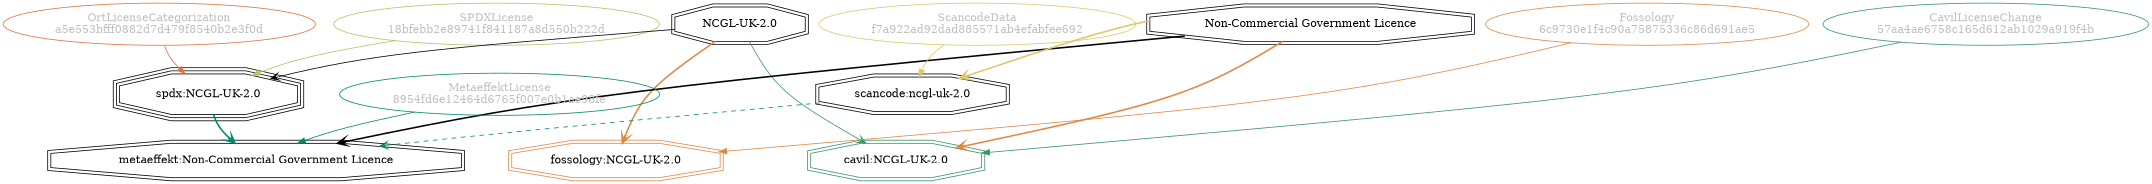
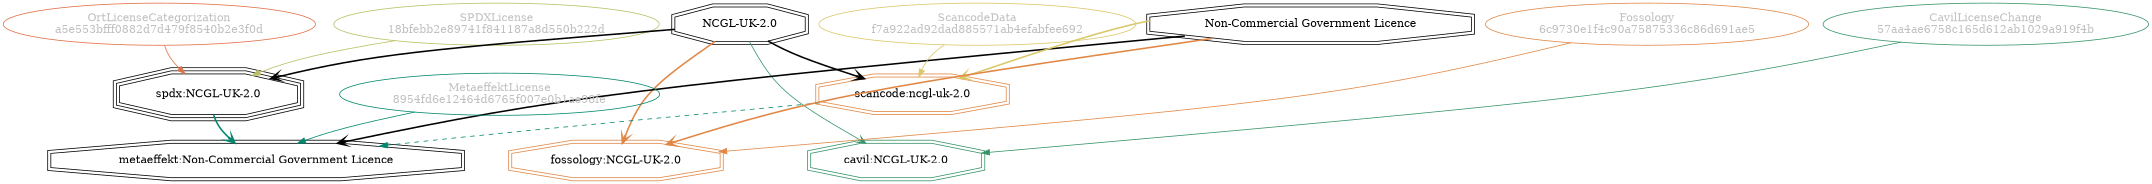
edge "NCGL-UK-2.0" -> "spdx:NCGL-UK-2.0": style solid -> bold
edge "NCGL-UK-2.0" -> "scancode:ncgl-uk-2.0": added
node "scancode:ncgl-uk-2.0": color black -> #e18745
edge "Non-Commercial Government Licence" -> "cavil:NCGL-UK-2.0": now "Non-Commercial Government Licence" -> "fossology:NCGL-UK-2.0"
edge "scancode:ncgl-uk-2.0" -> "metaeffekt:Non-Commercial Government Licence": arrowhead vee -> normal
